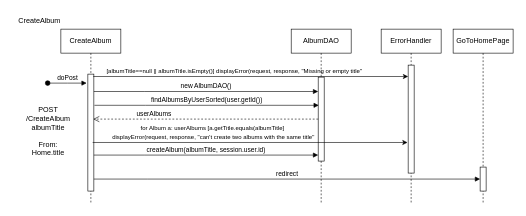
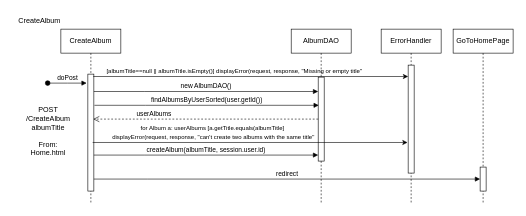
node "POST /CreateAlbum albumTitle From: Home.title": label "POST /CreateAlbum albumTitle From: Home.title" -> "POST /CreateAlbum albumTitle From: Home.html"
